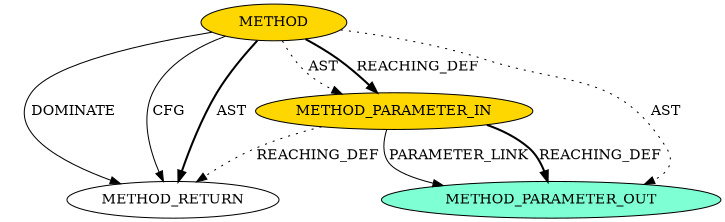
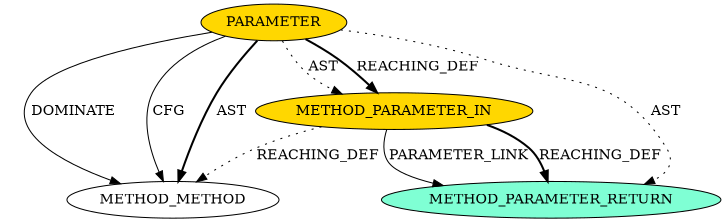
node "METHOD": label "METHOD" -> "PARAMETER"
node "METHOD_RETURN": label "METHOD_RETURN" -> "METHOD_METHOD"
node "METHOD_PARAMETER_OUT": label "METHOD_PARAMETER_OUT" -> "METHOD_PARAMETER_RETURN"
